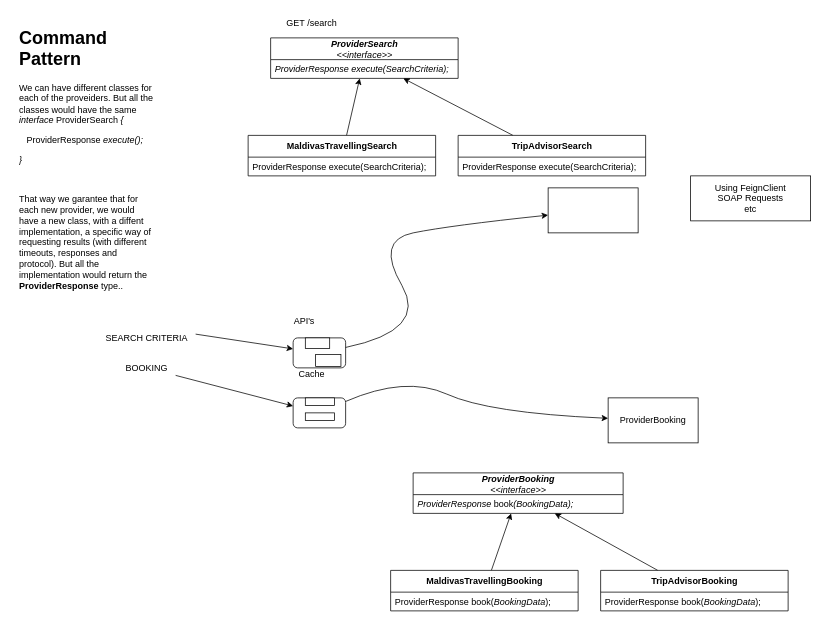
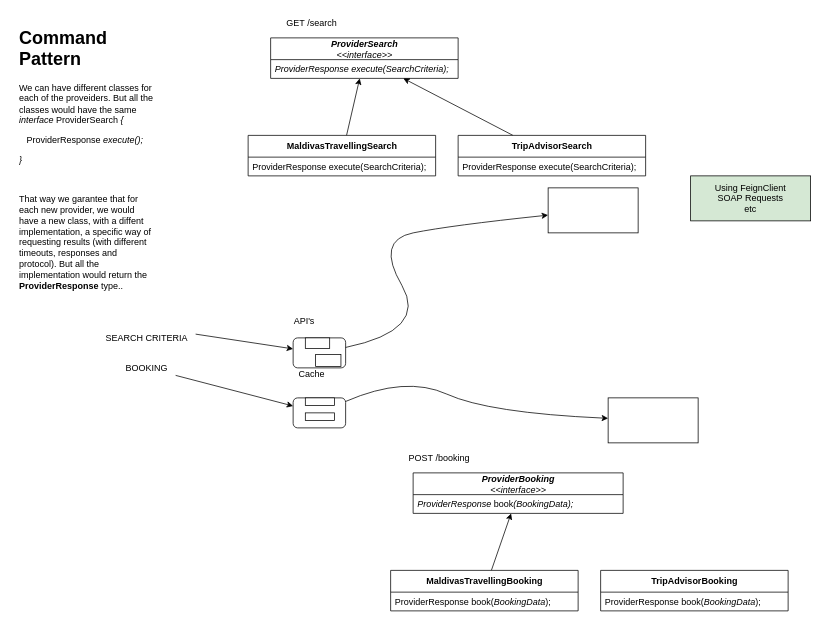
node "Using FeignClient SOAP Requests etc": fillcolor #ffffff -> #d5e8d4
node "ProviderBooking": removed
node "POST /booking": added
edge "TripAdvisorBooking" -> "ProviderBooking <<interface>>": removed
